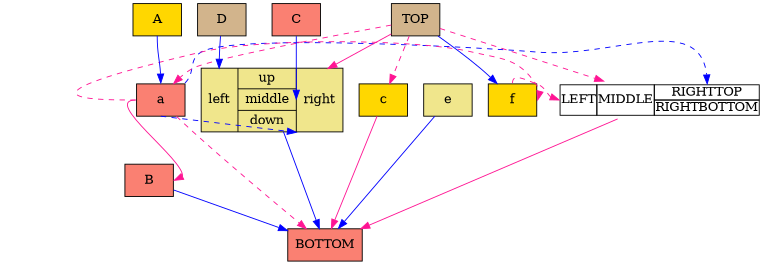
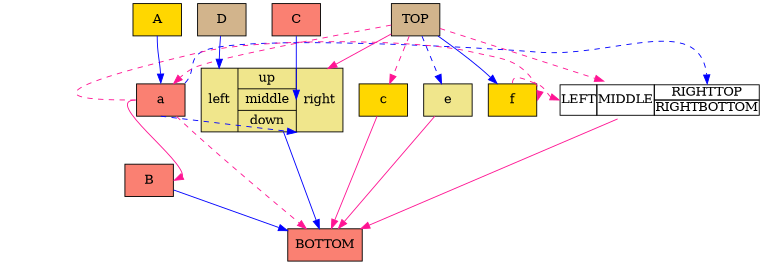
edge "TOP" -> "e": added
edge "e" -> "BOTTOM": color blue -> deeppink
